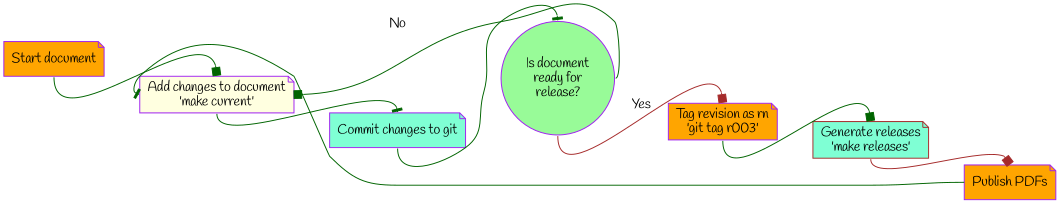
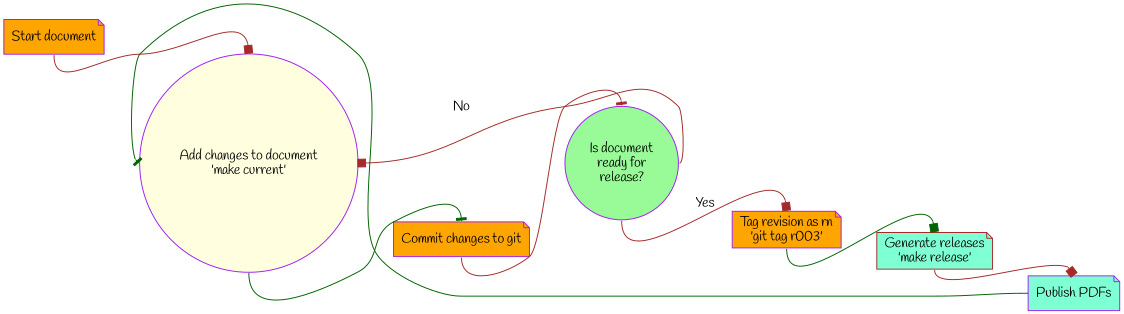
edge "Is document ready for release?" -> "Add changes to document 'make current'": color darkgreen -> brown
edge "Start document" -> "Add changes to document 'make current'": color darkgreen -> brown
edge "Commit changes to git" -> "Is document ready for release?": color darkgreen -> brown
node "Add changes to document 'make current'": shape note -> circle
node "Commit changes to git": fillcolor aquamarine -> orange
node "Generate releases 'make releases'": label "Generate releases 'make releases'" -> "Generate releases 'make release'"
node "Publish PDFs": fillcolor orange -> aquamarine
